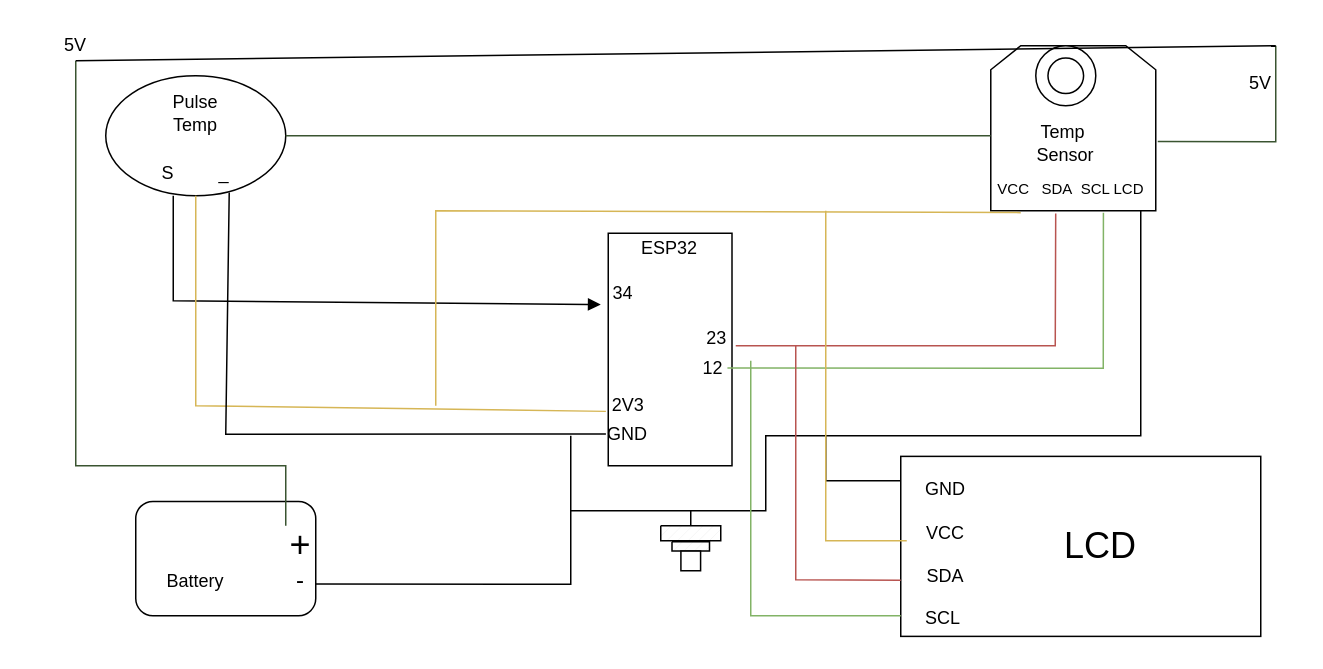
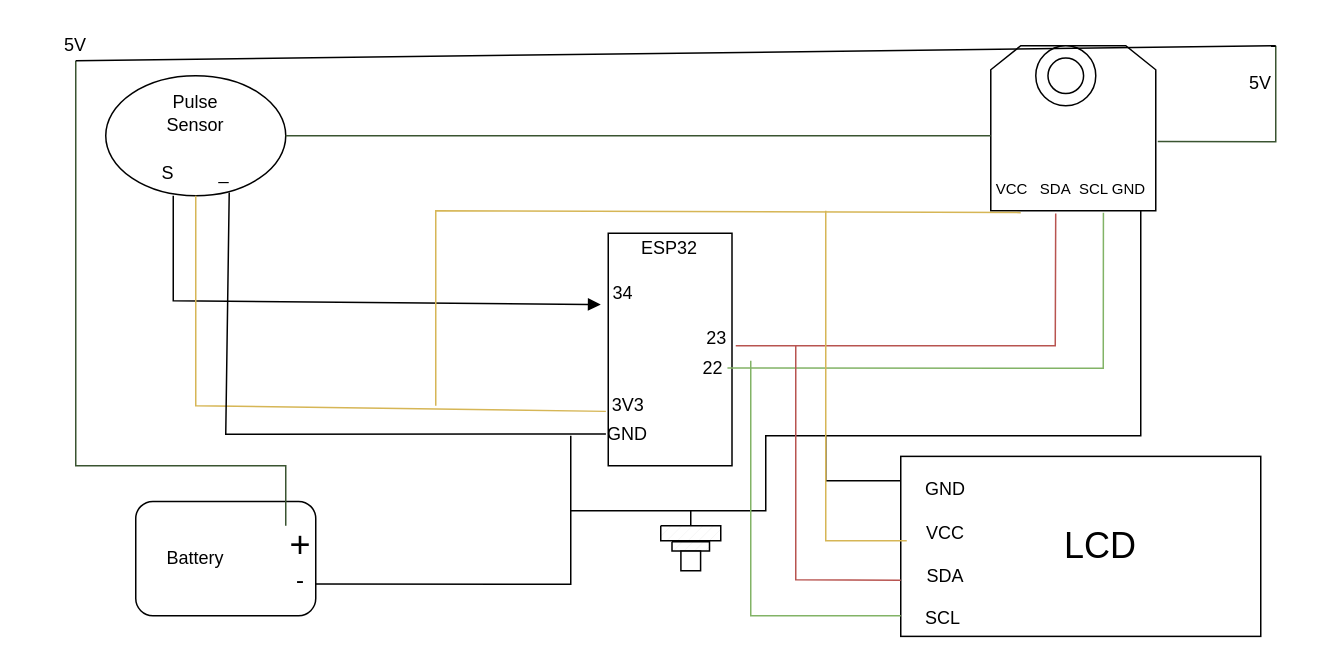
node "Pulse Temp": label "Pulse Temp" -> "Pulse Sensor"
node "Temp Sensor": removed
node "VCC SDA SCL LCD": label "VCC SDA SCL LCD" -> "VCC SDA SCL GND"
node "12": label "12" -> "22"
node "2V3": label "2V3" -> "3V3"
node "Battery": moved (196, 581) -> (196, 559)
